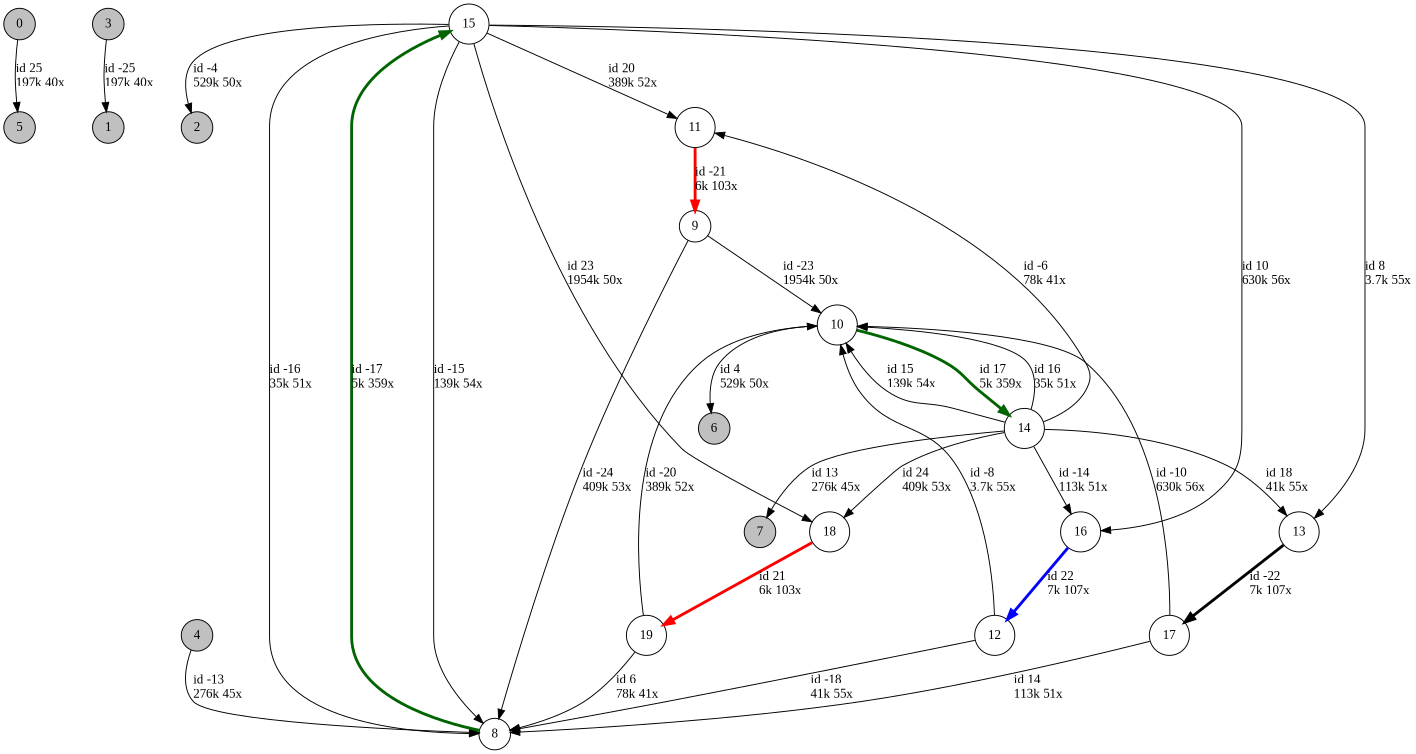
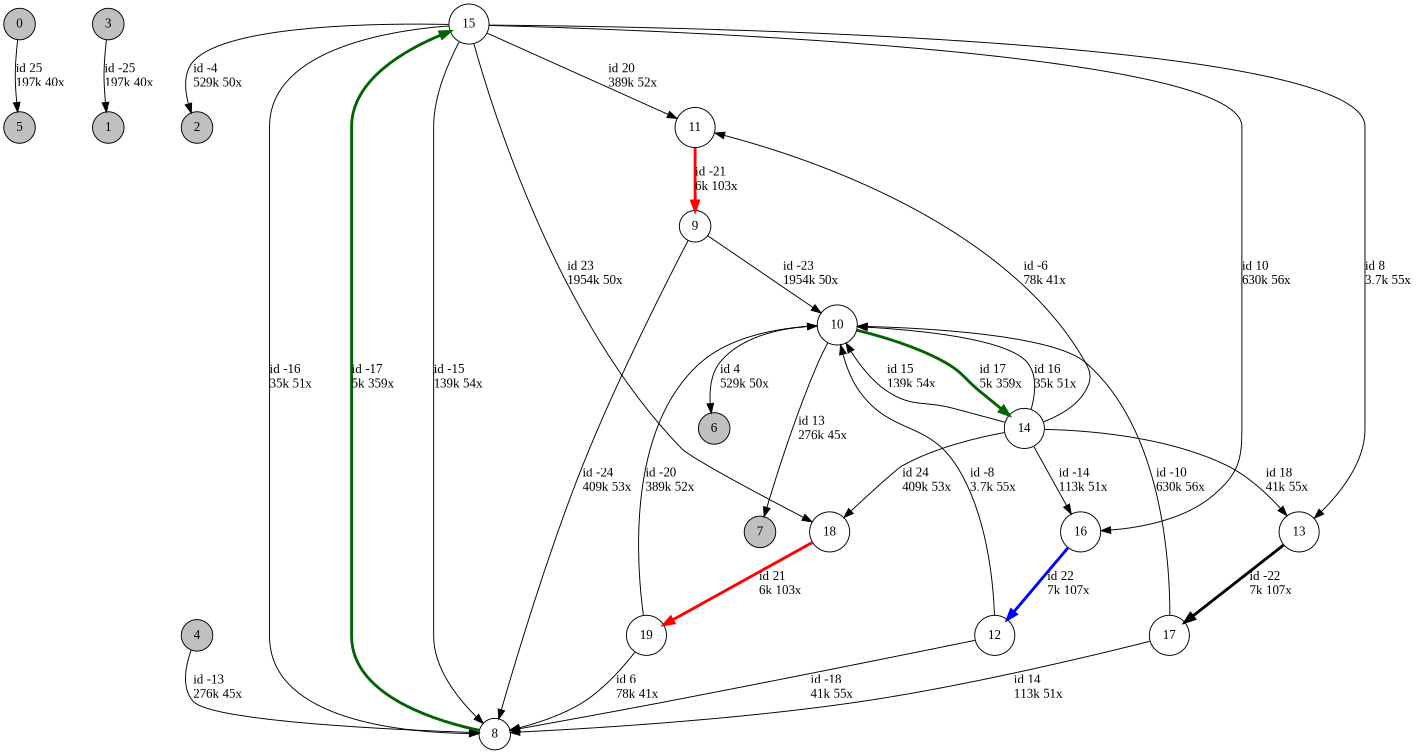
edge "14" -> "7": now "10" -> "7"
